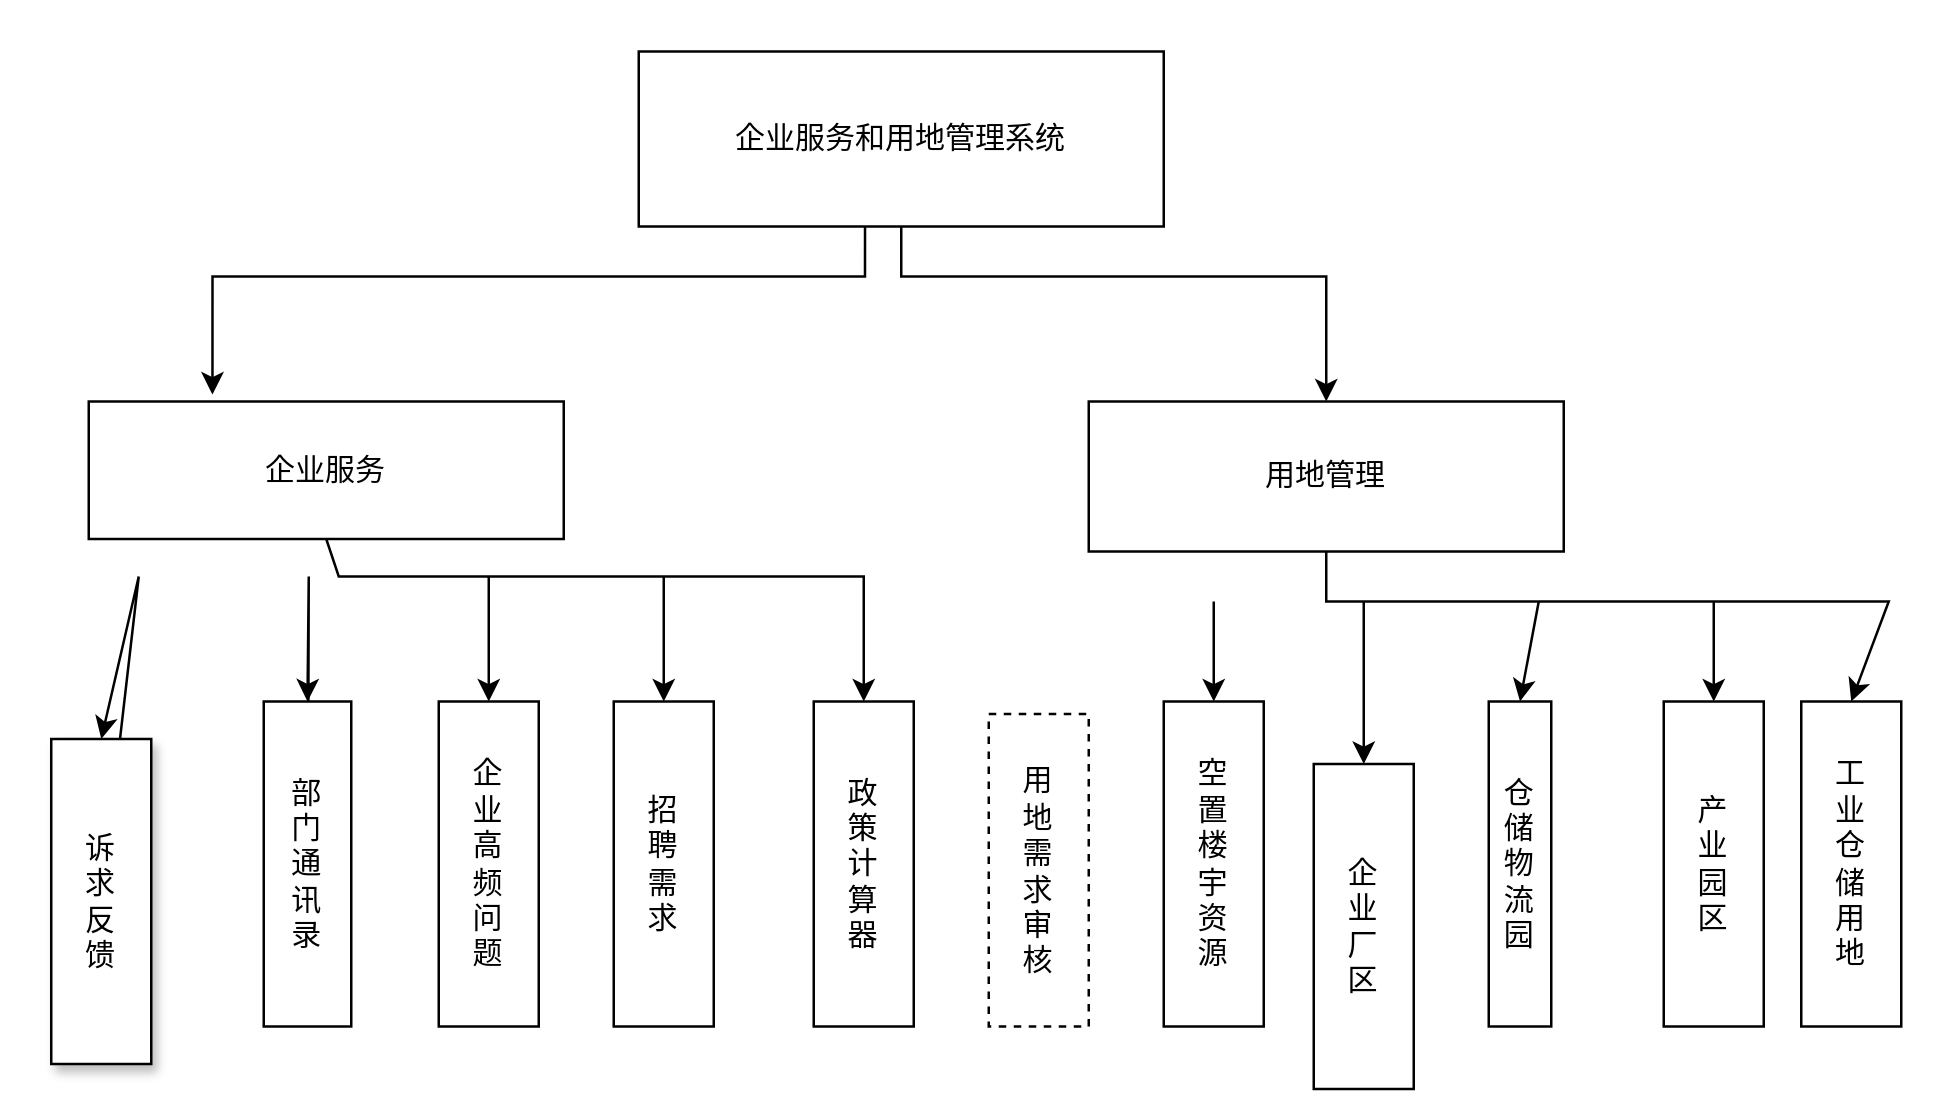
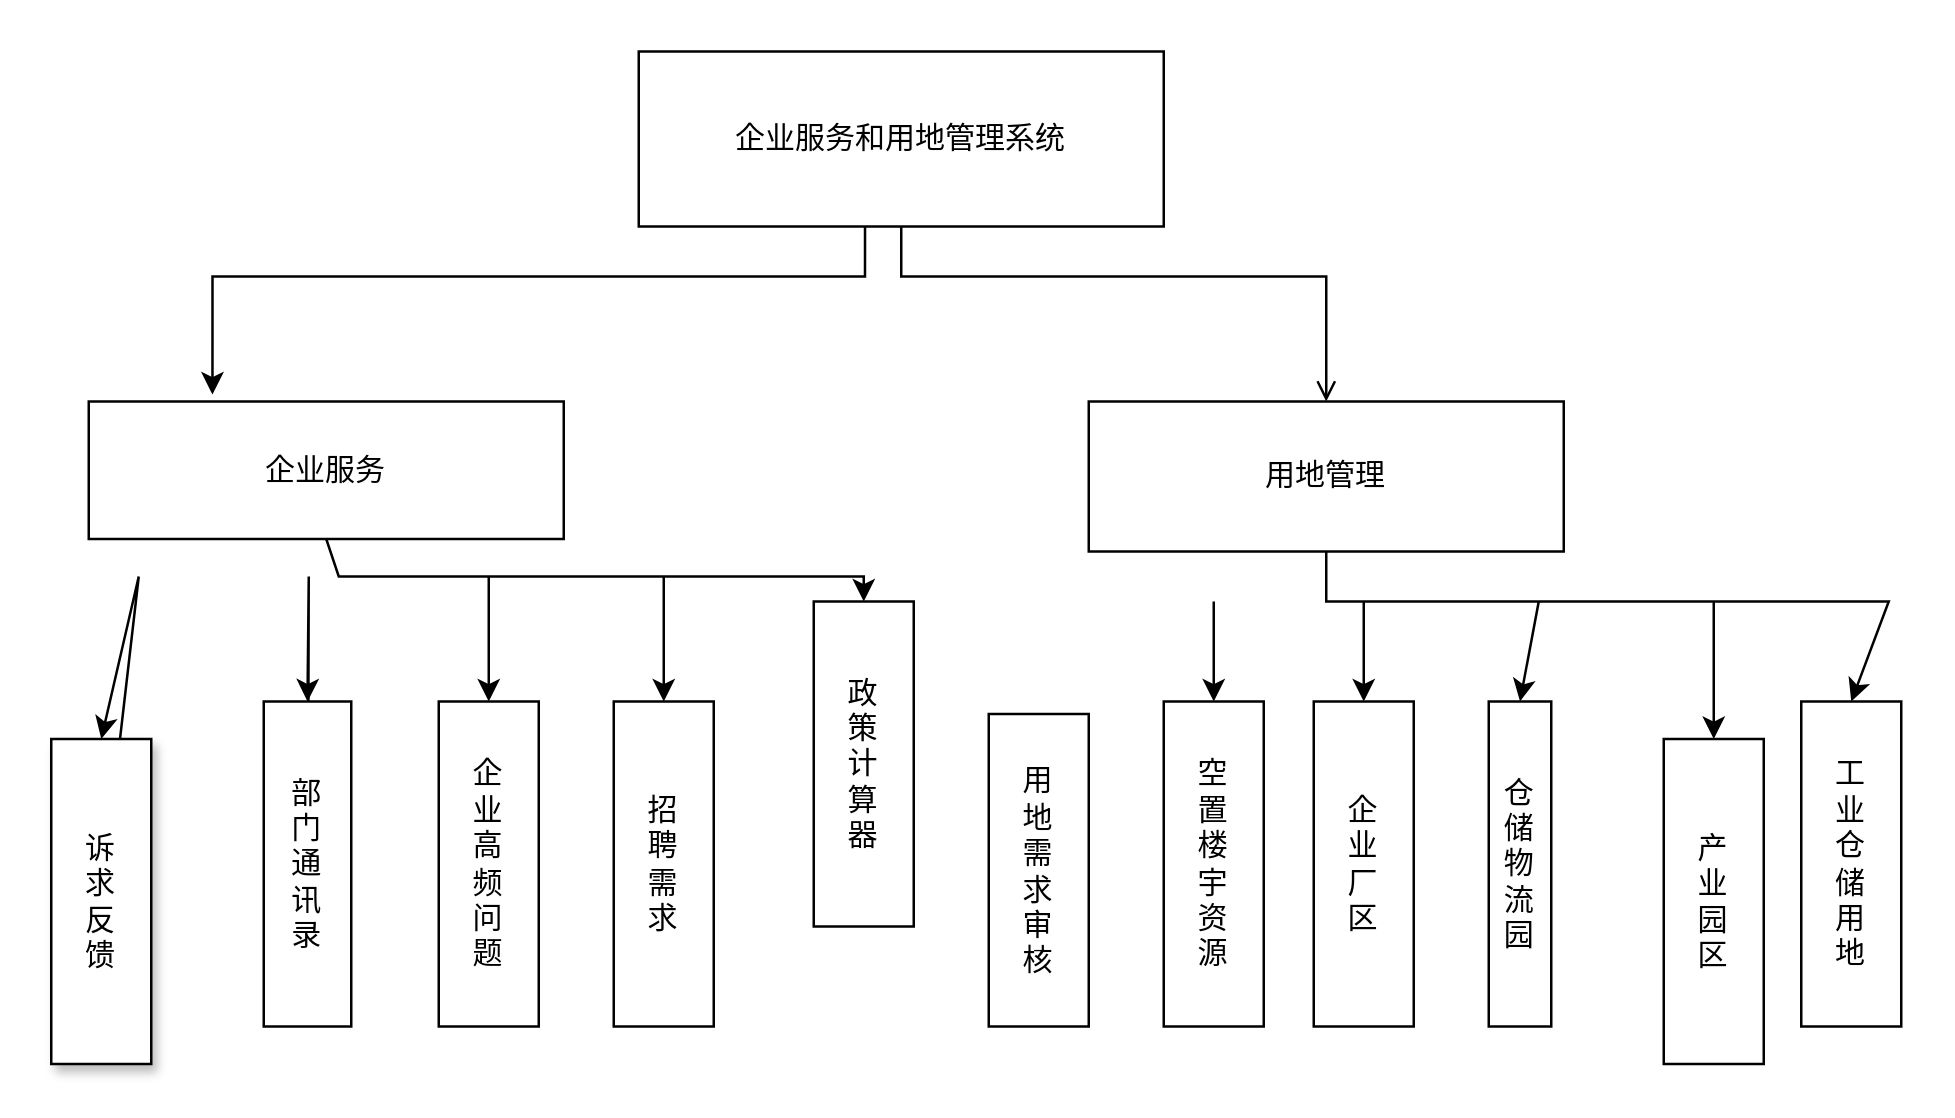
edge "企业服务和用地管理系统" -> "用地管理": arrowhead classic -> open
node "政 策 计 算 器": moved (864, 864) -> (864, 764)
node "产 业 园 区": moved (1714, 864) -> (1714, 901)
node "用 地 需 求 审 核": style dashed -> solid
node "企 业 厂 区": moved (1364, 926) -> (1364, 864)
